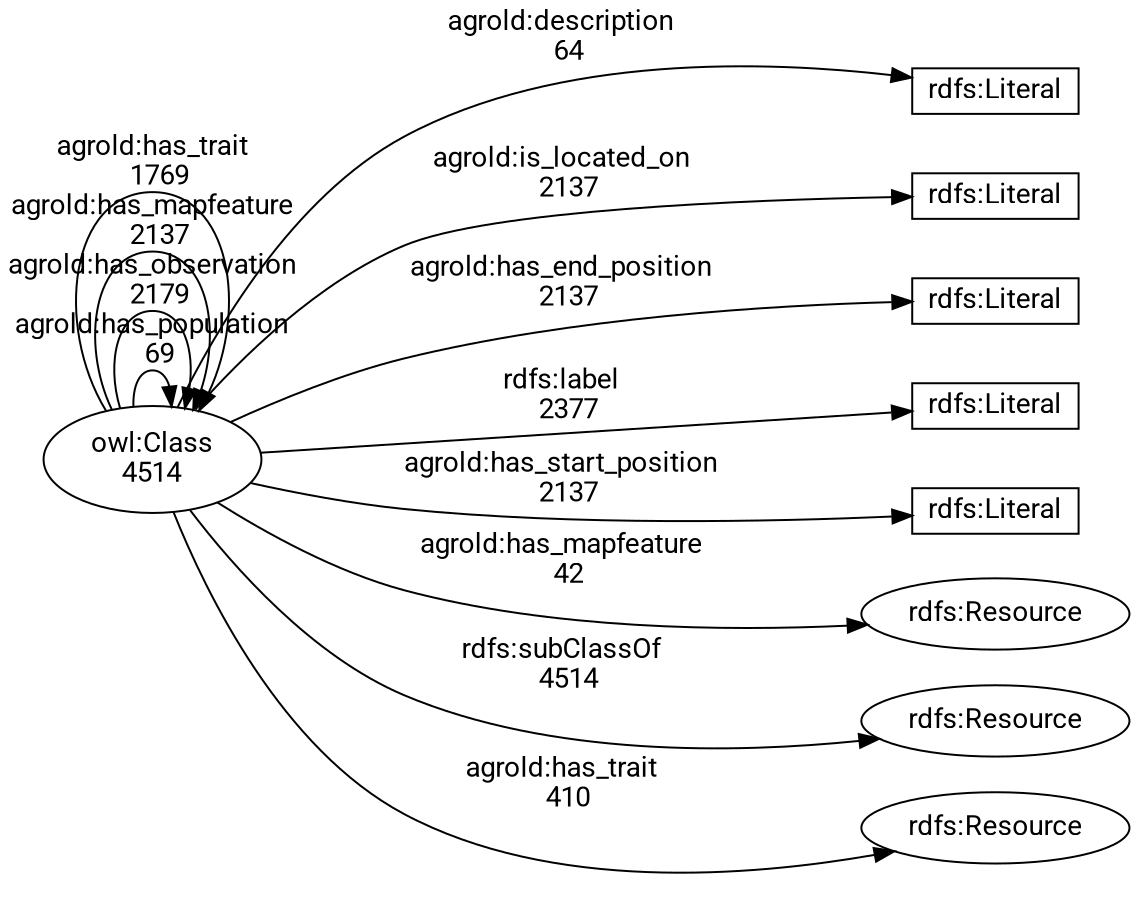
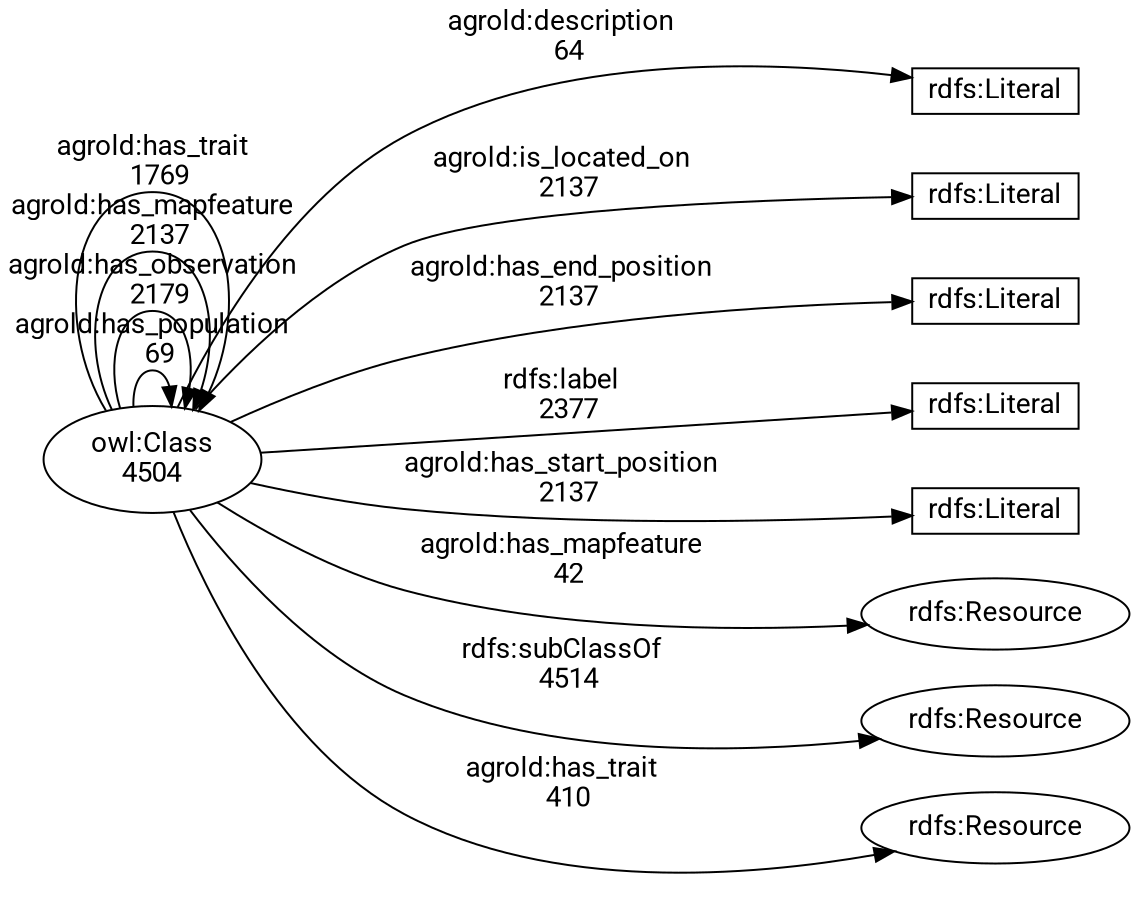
node "owl:Class 4514": label "owl:Class 4514" -> "owl:Class 4504"
